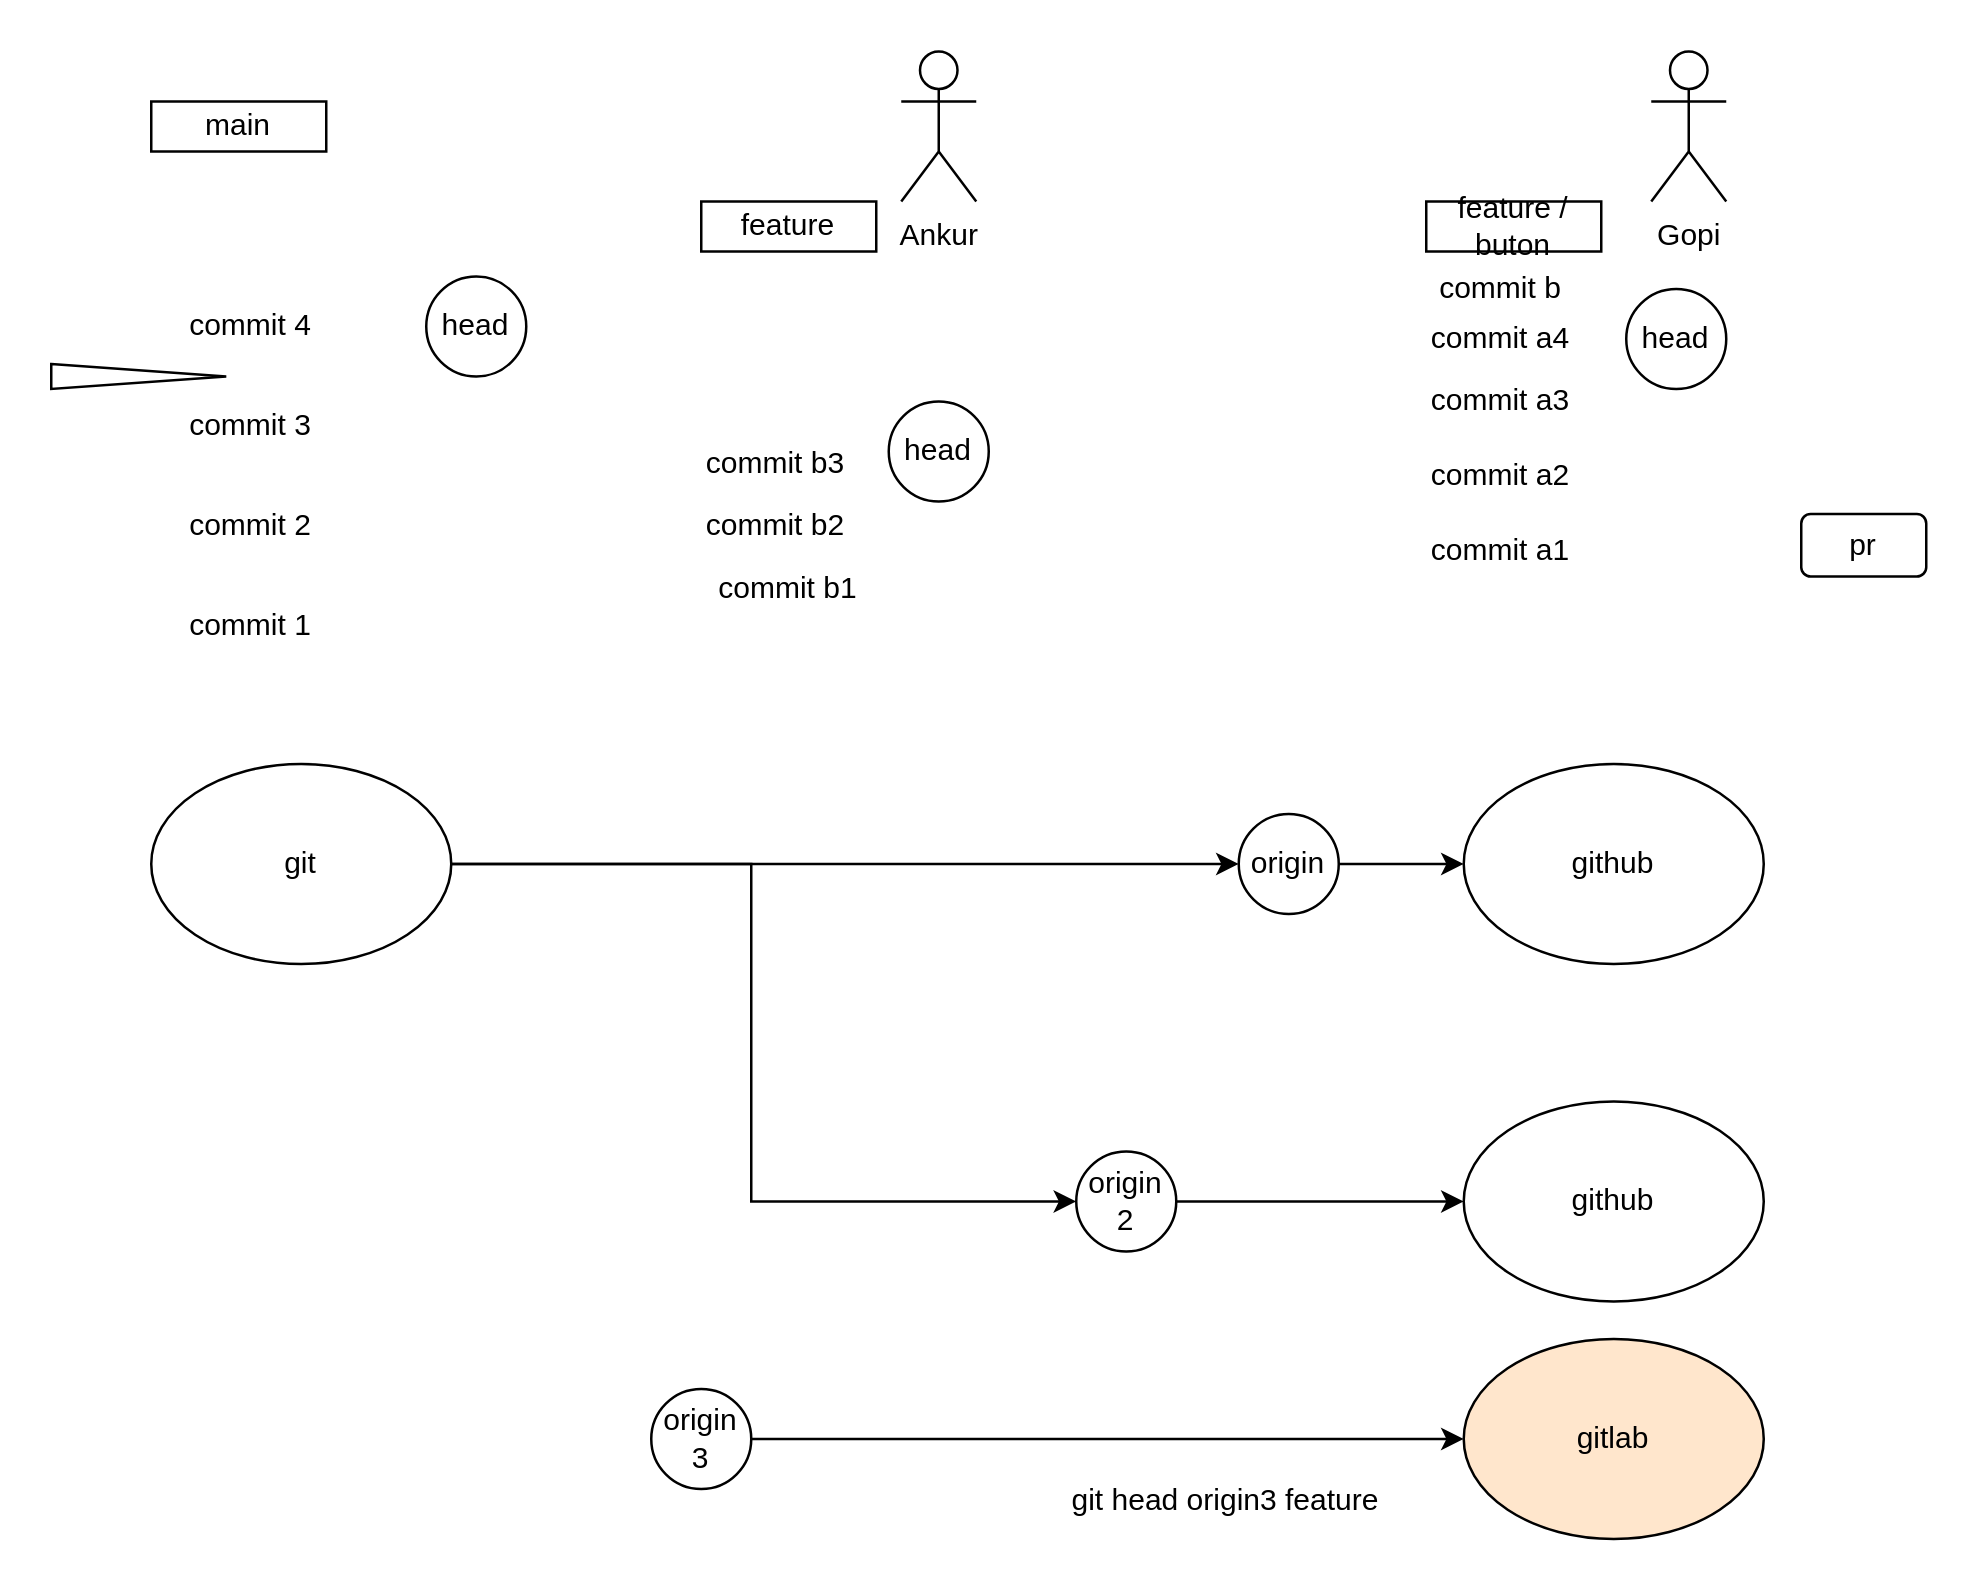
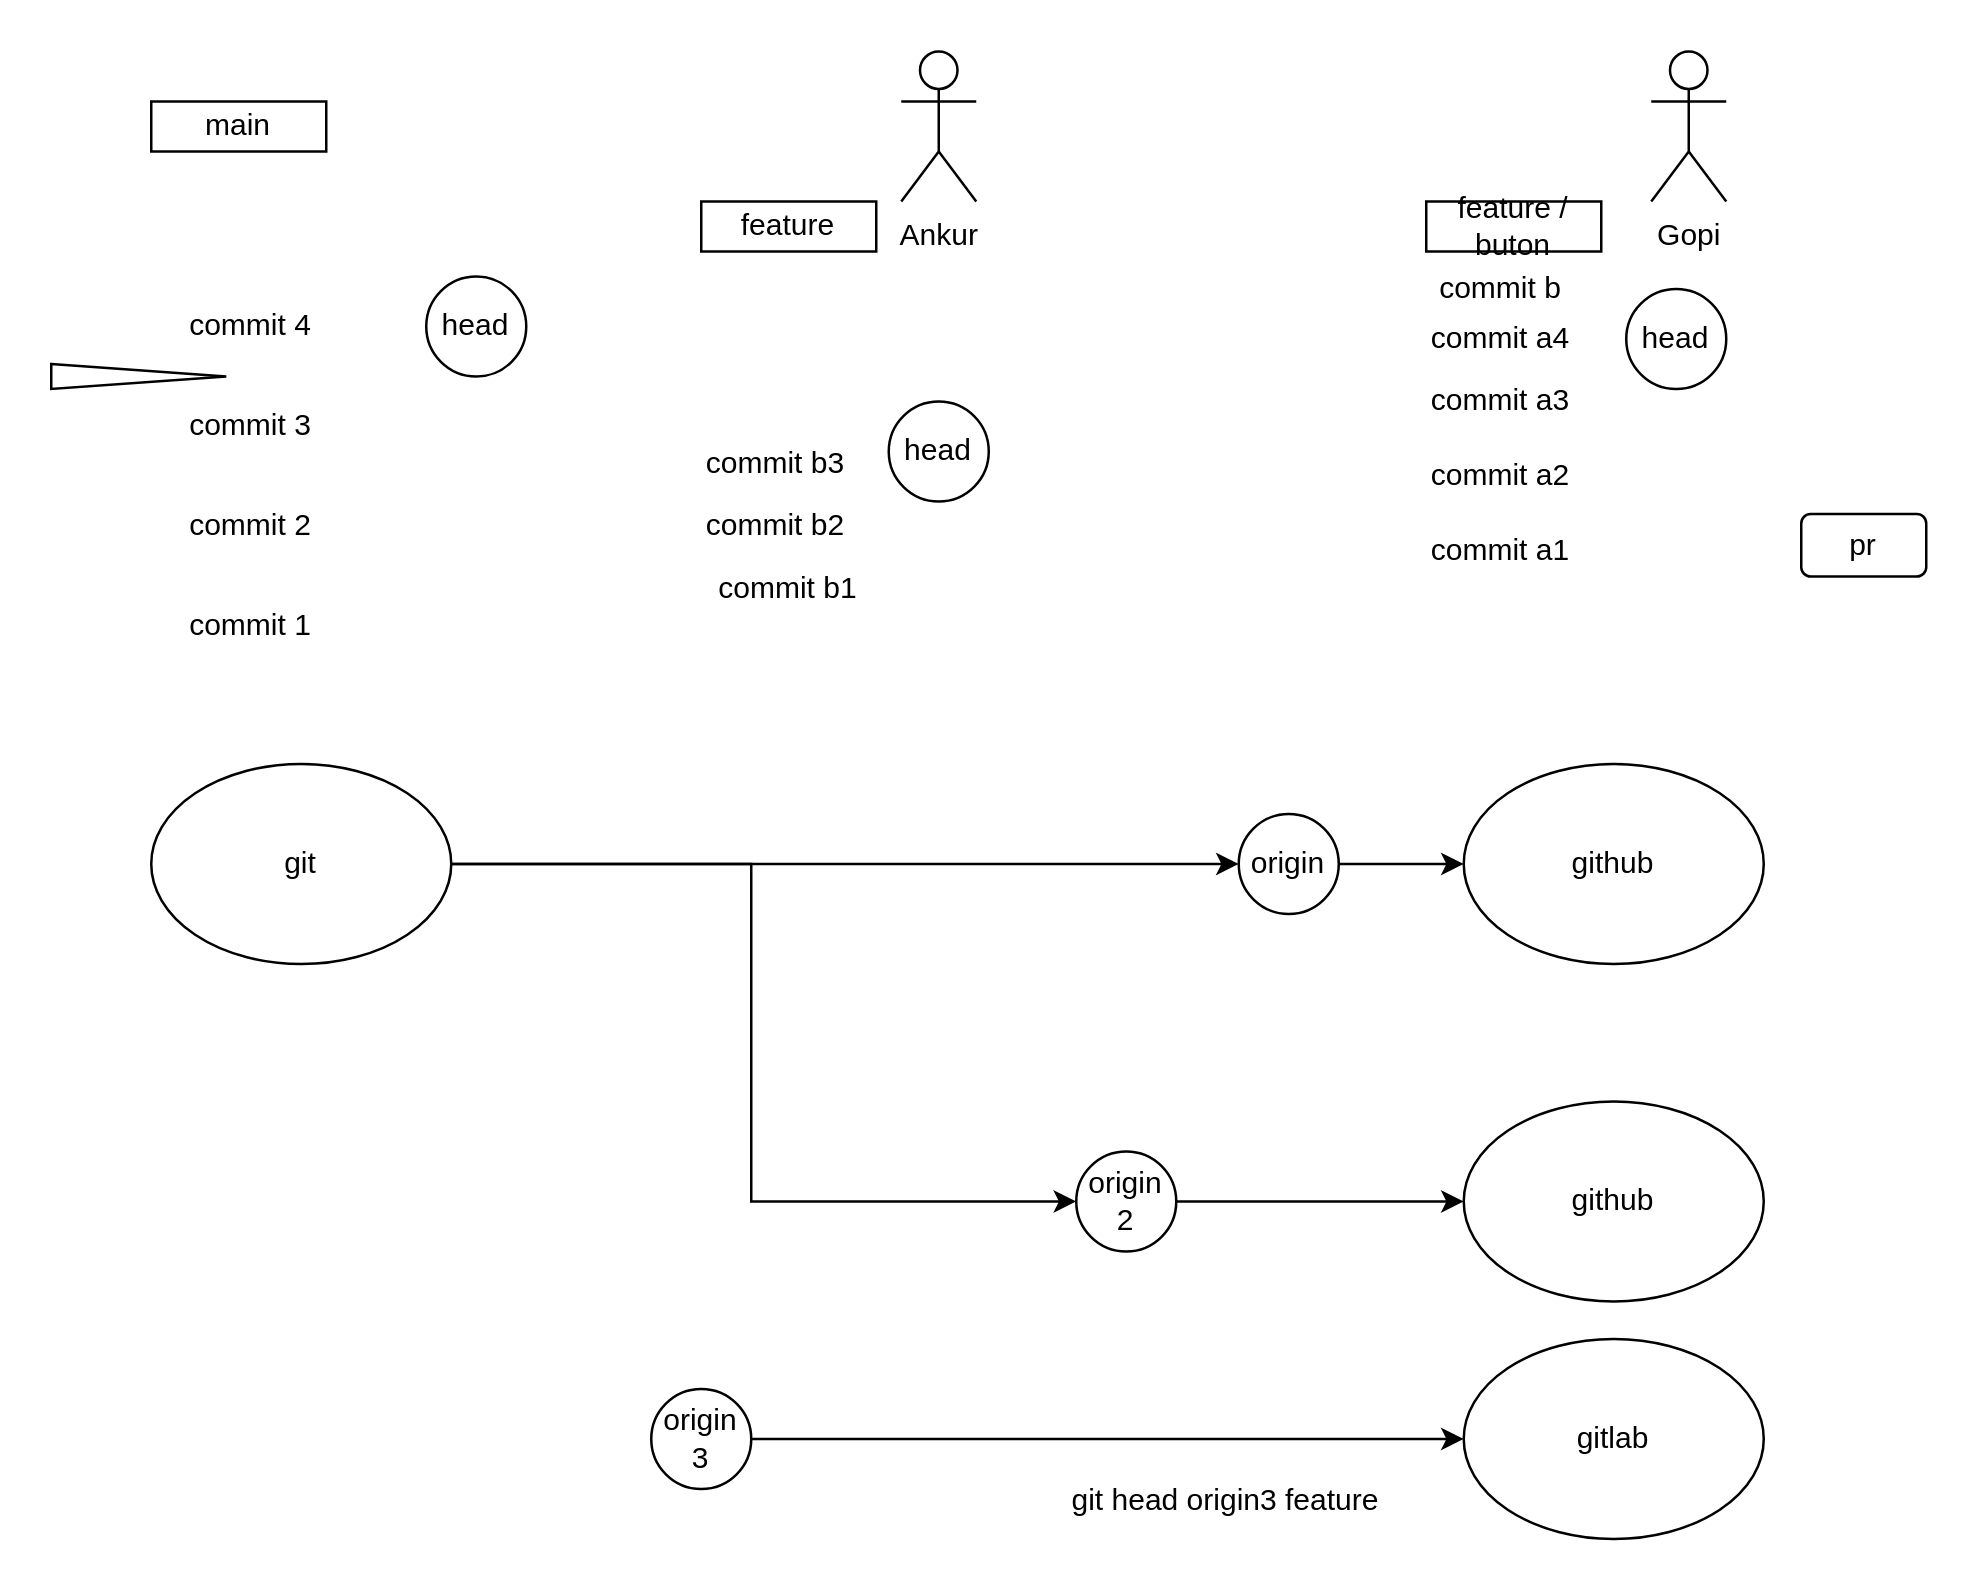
node "gitlab": fillcolor #ffe6cc -> #ffffff
